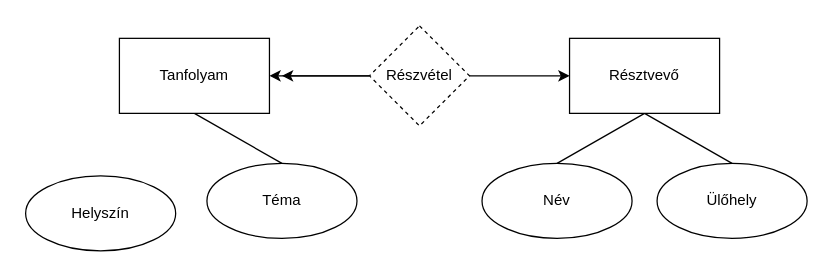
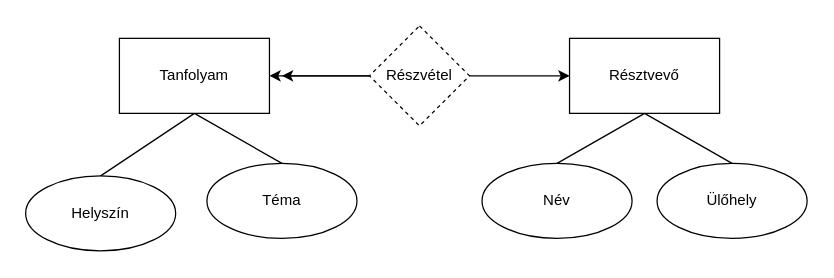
edge "Tanfolyam" -- "Helyszín": added
